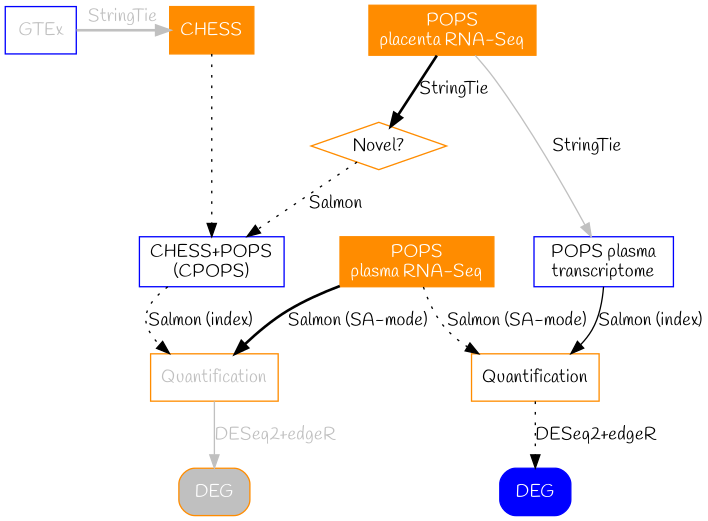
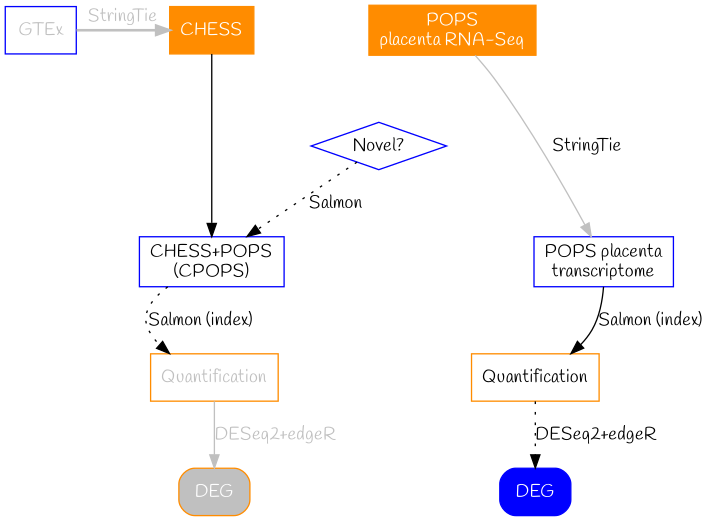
edge "POPS placenta RNA-Seq" -> "Novel?": removed, label "StringTie"
edge "CHESS" -> "CHESS+POPS (CPOPS)": style dotted -> solid
node "Novel?": color darkorange -> blue
node "POPS plasma RNA-Seq": removed
node "POPS plasma transcriptome": label "POPS plasma transcriptome" -> "POPS placenta transcriptome"
